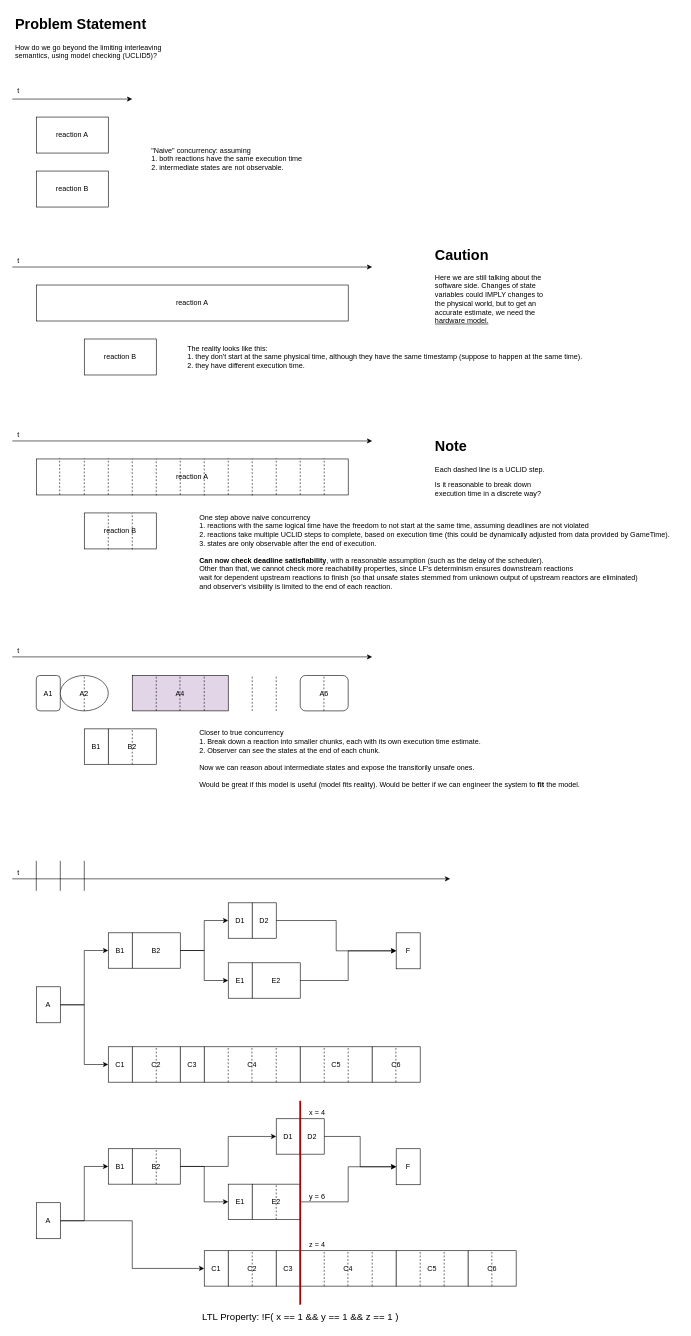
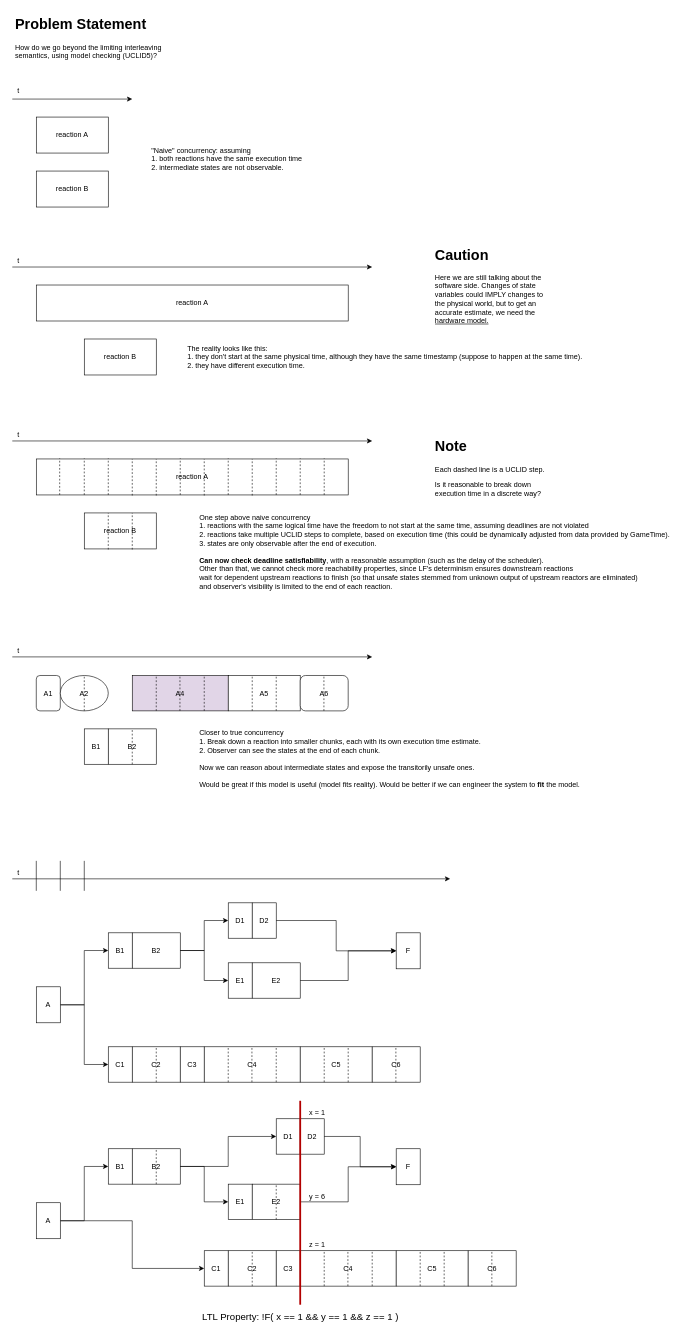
node "A5": added
node "x = 4": label "x = 4" -> "x = 1"
node "z = 4": label "z = 4" -> "z = 1"
